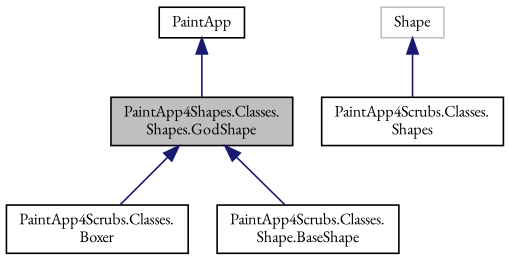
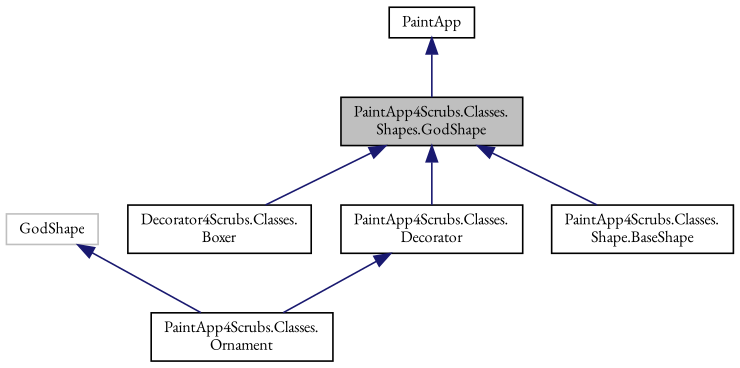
node "Shape": label "Shape" -> "GodShape"
node "PaintApp4Shapes.Classes. Shapes.GodShape": label "PaintApp4Shapes.Classes. Shapes.GodShape" -> "PaintApp4Scrubs.Classes. Shapes.GodShape"
node "PaintApp4Scrubs.Classes. Shapes": label "PaintApp4Scrubs.Classes. Shapes" -> "PaintApp4Scrubs.Classes. Ornament"
node "PaintApp4Scrubs.Classes. Boxer": label "PaintApp4Scrubs.Classes. Boxer" -> "Decorator4Scrubs.Classes. Boxer"
node "PaintApp4Scrubs.Classes. Decorator": added
